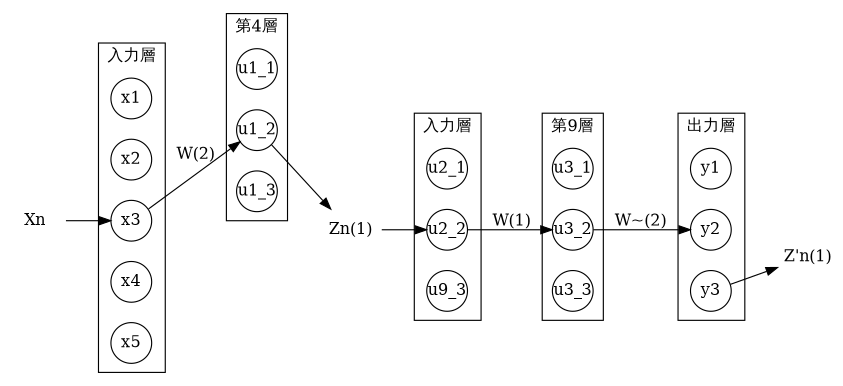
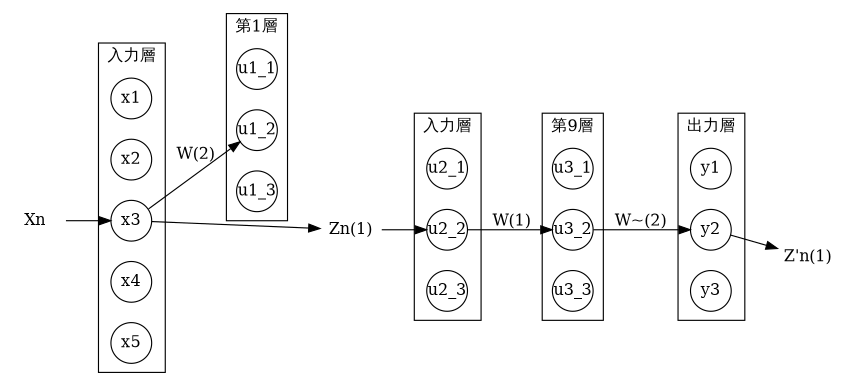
cluster "第4層": label "第4層" -> "第1層"
edge "u1_2" -> "Zn(1)": now "x3" -> "Zn(1)"
edge "y3" -> "Z'n(1)": now "y2" -> "Z'n(1)"
node "u9_3": label "u9_3" -> "u2_3"
